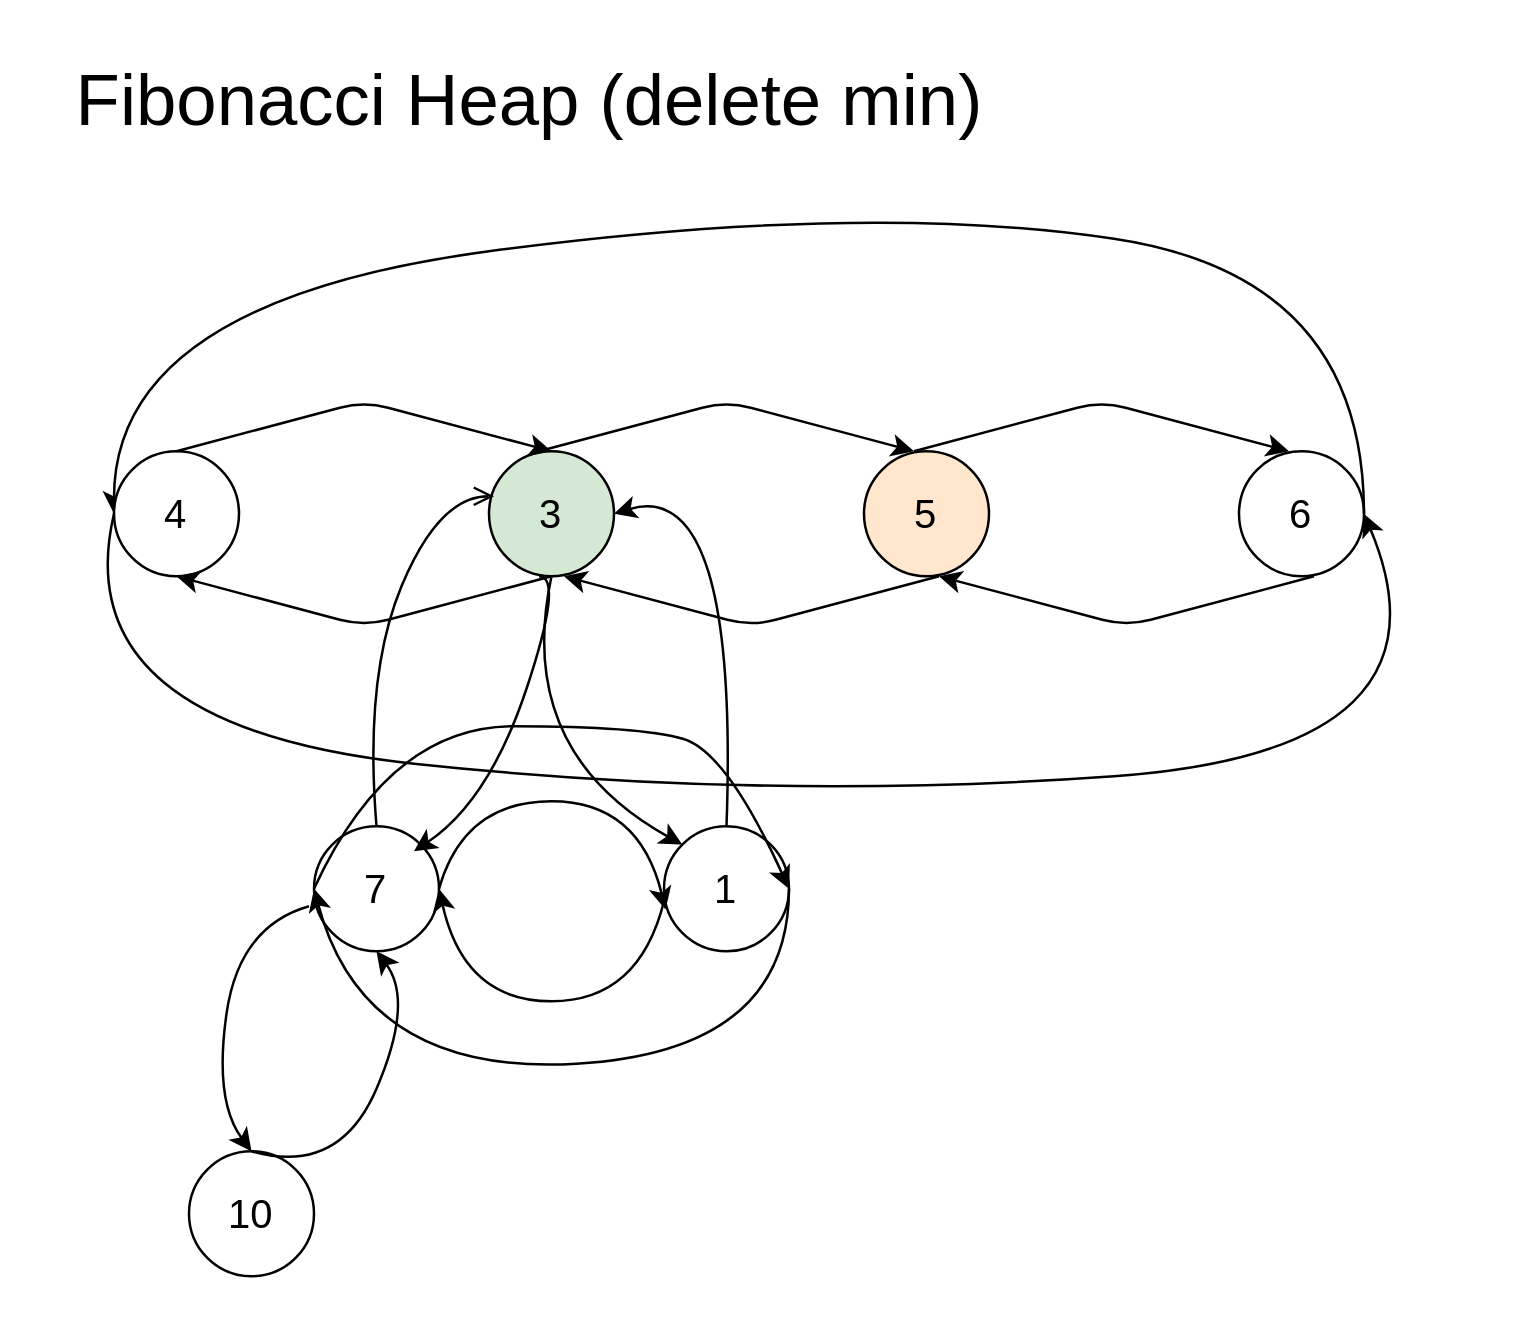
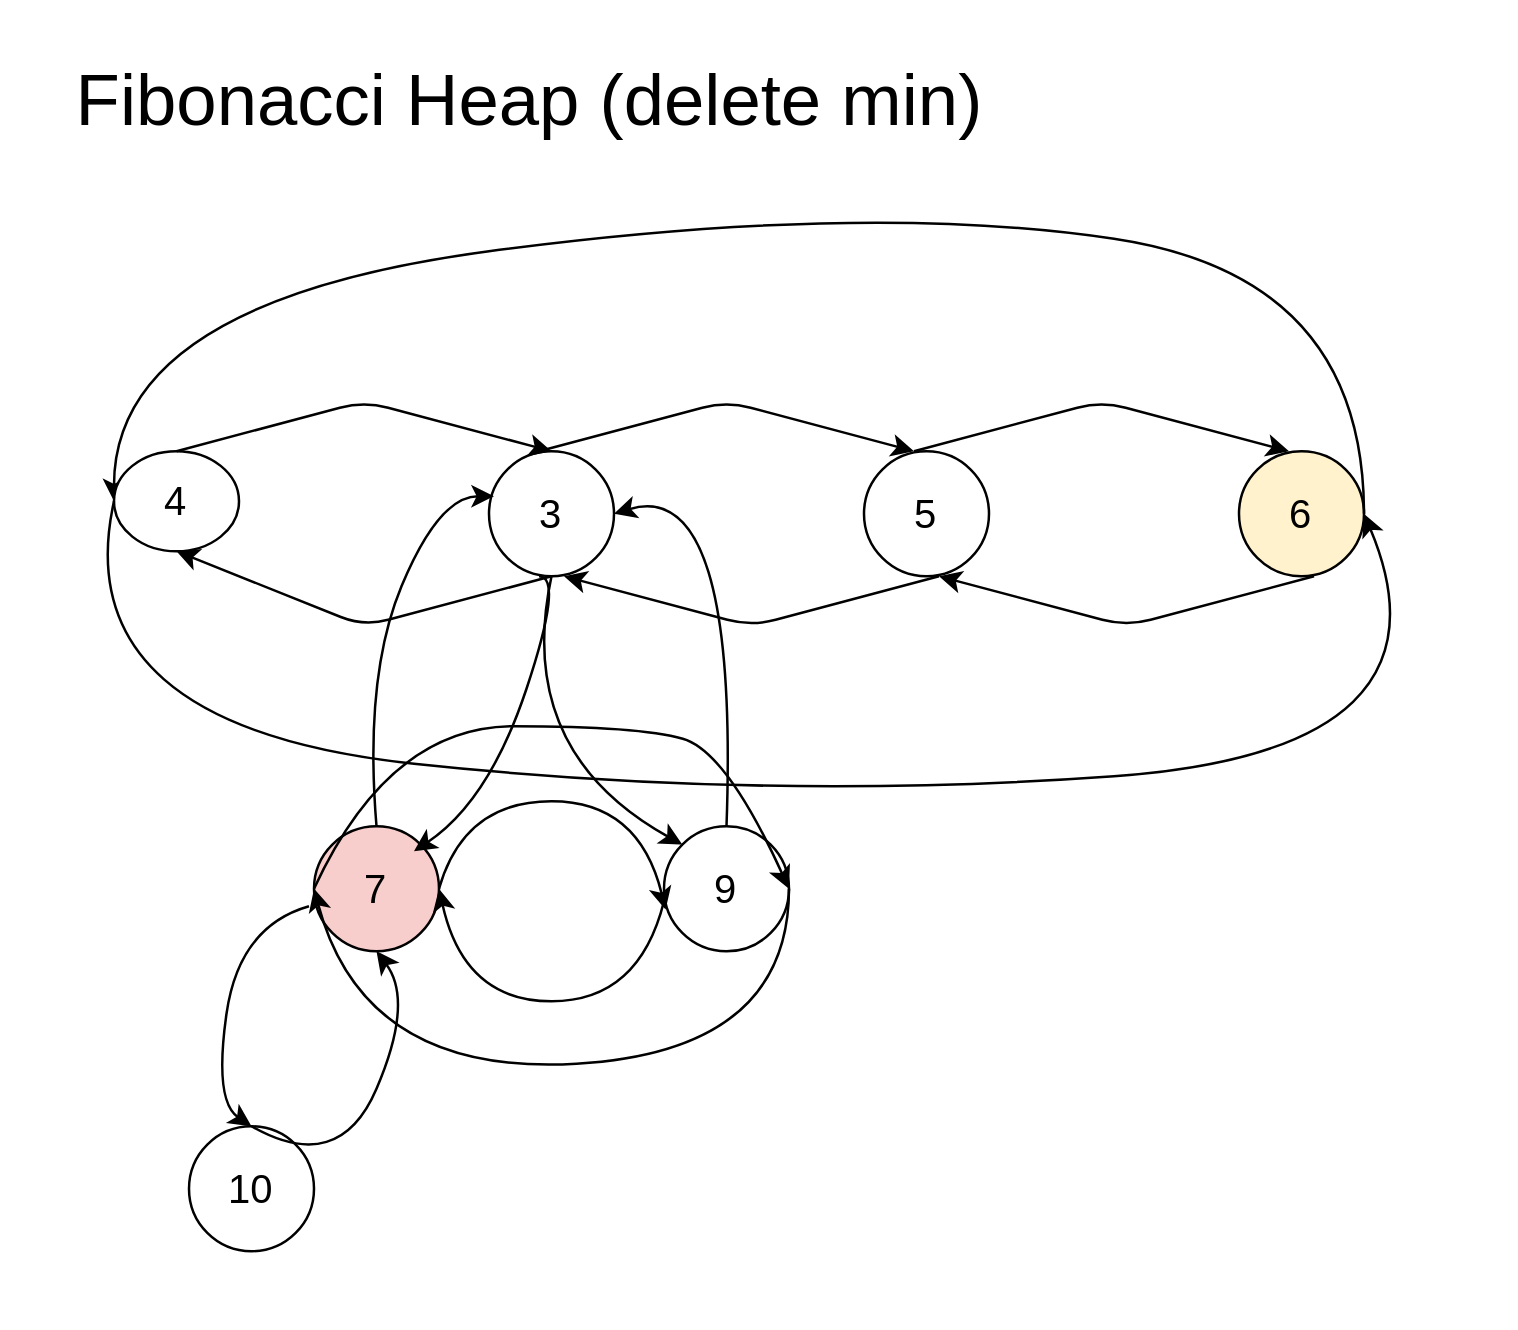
node "4": size 125x125 -> 125x100
node "3": fillcolor #d5e8d4 -> #ffffff
node "5": fillcolor #ffe6cc -> #ffffff
node "6": fillcolor #ffffff -> #fff2cc
edge "7" -> "3": arrowhead open -> classic
node "7": fillcolor #ffffff -> #f8cecc
node "1": label "1" -> "9"
node "10": moved (251, 1214) -> (251, 1189)
